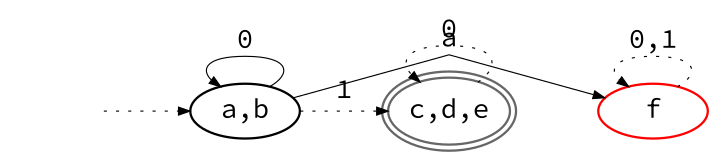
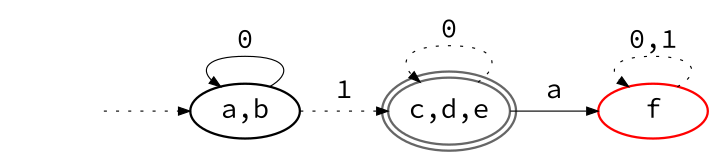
edge "a,b" -> "f": now "c,d,e" -> "f"
